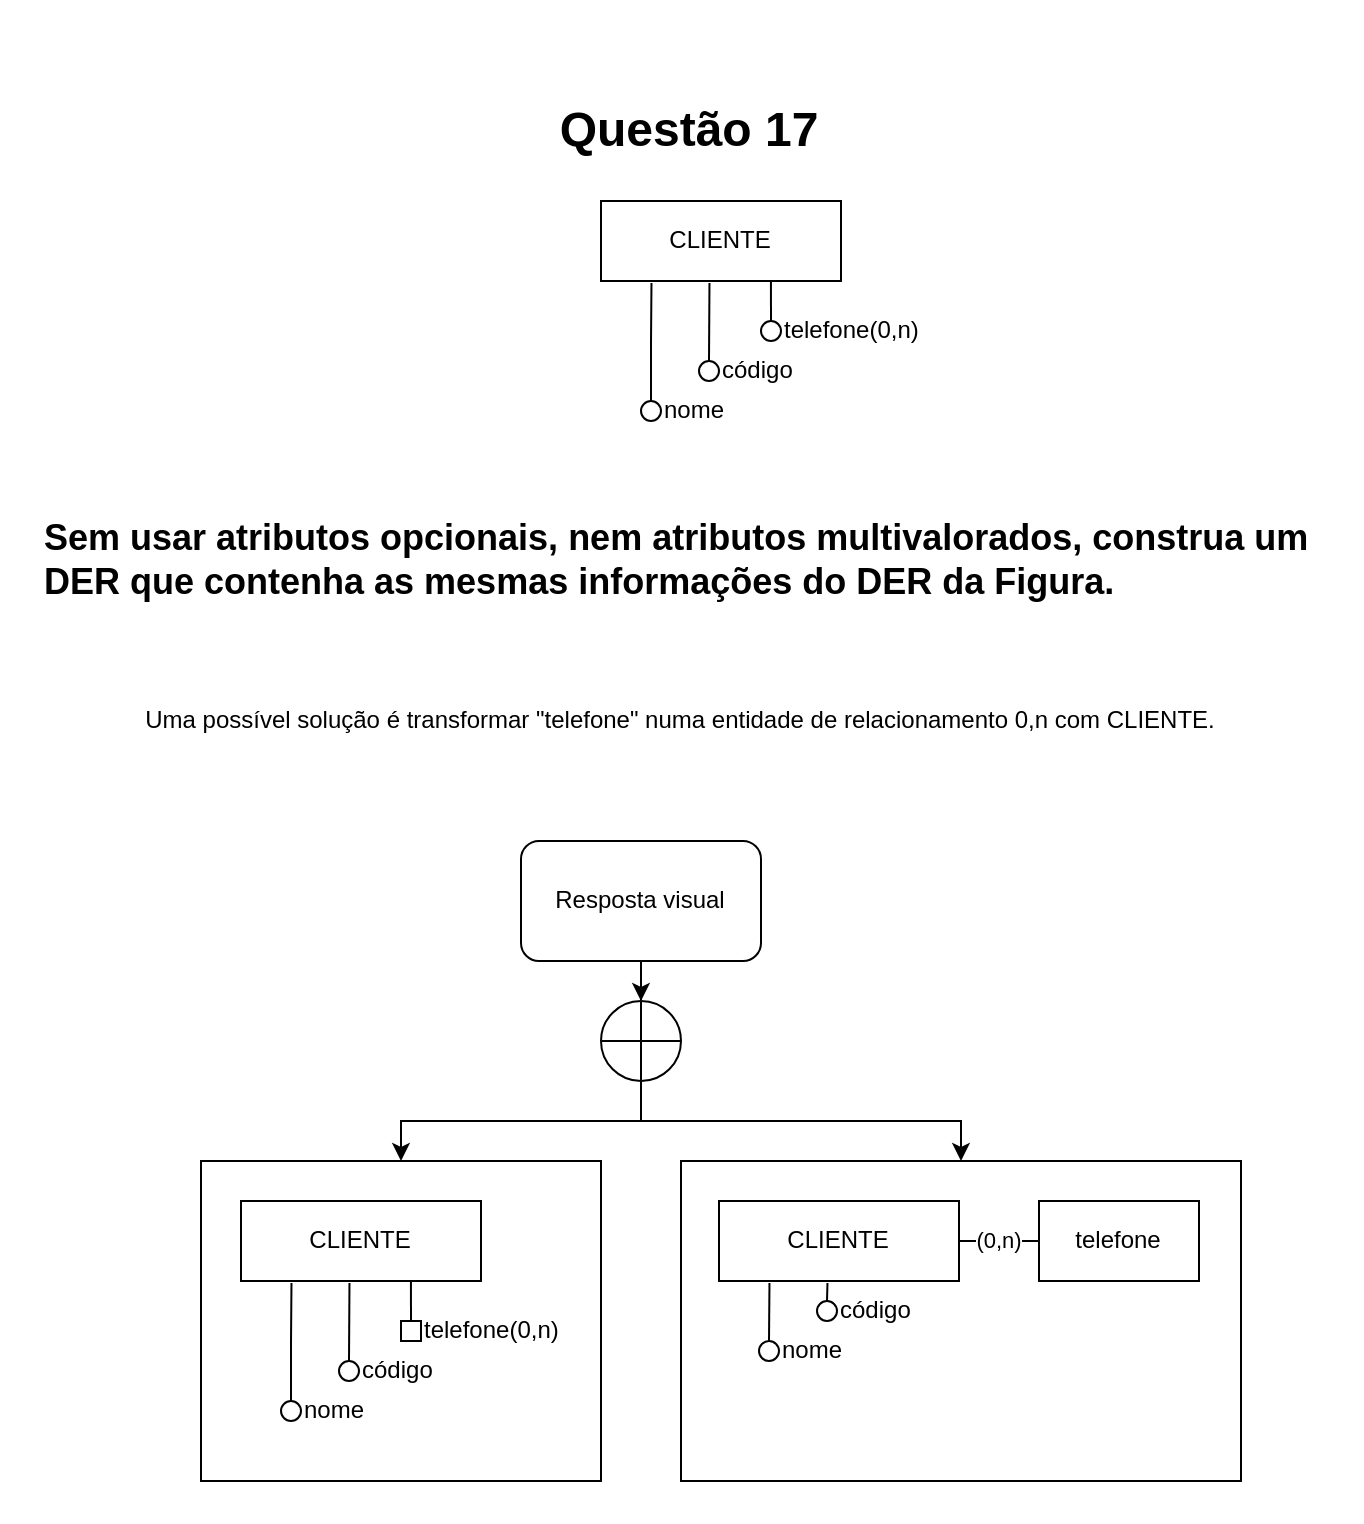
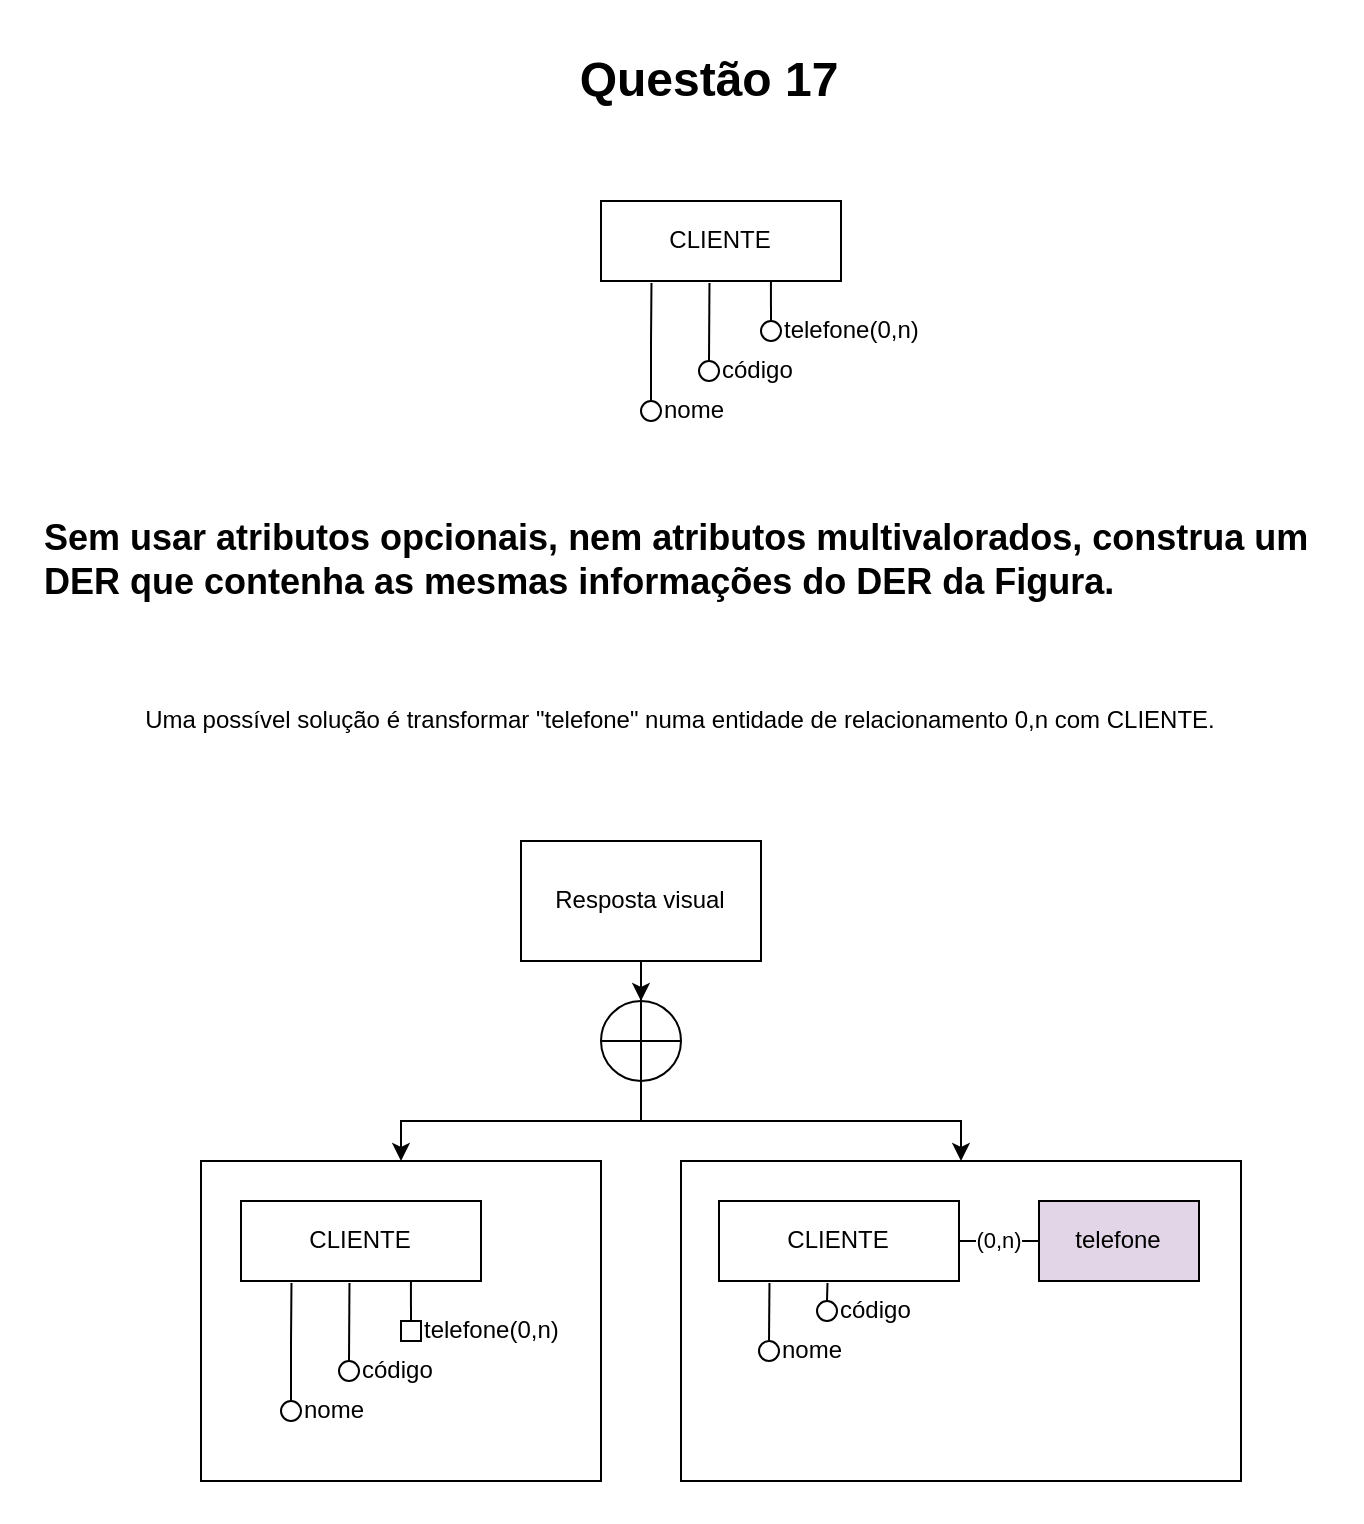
node "Questão 17": moved (689, 131) -> (709, 81)
node "Resposta visual": shape rounded rectangle -> rectangle
node "telefone": fillcolor #ffffff -> #e1d5e7
